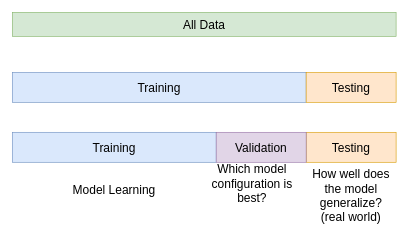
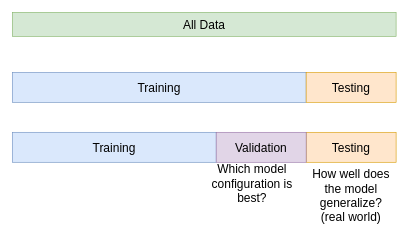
node "Model Learning": removed
